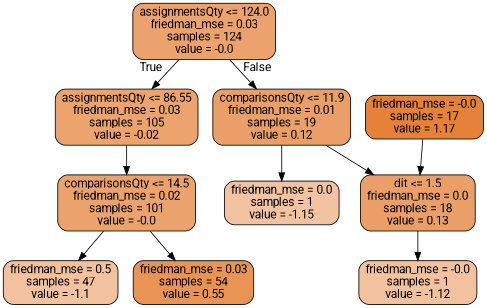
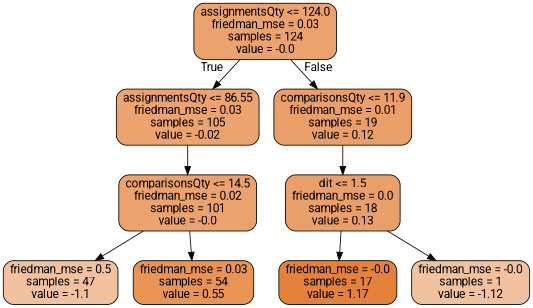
edge "friedman_mse = -0.0 samples = 17 value = 1.17" -> "dit <= 1.5 friedman_mse = 0.0 samples = 18 value = 0.13": reversed
node "friedman_mse = 0.0 samples = 1 value = -1.15": removed
